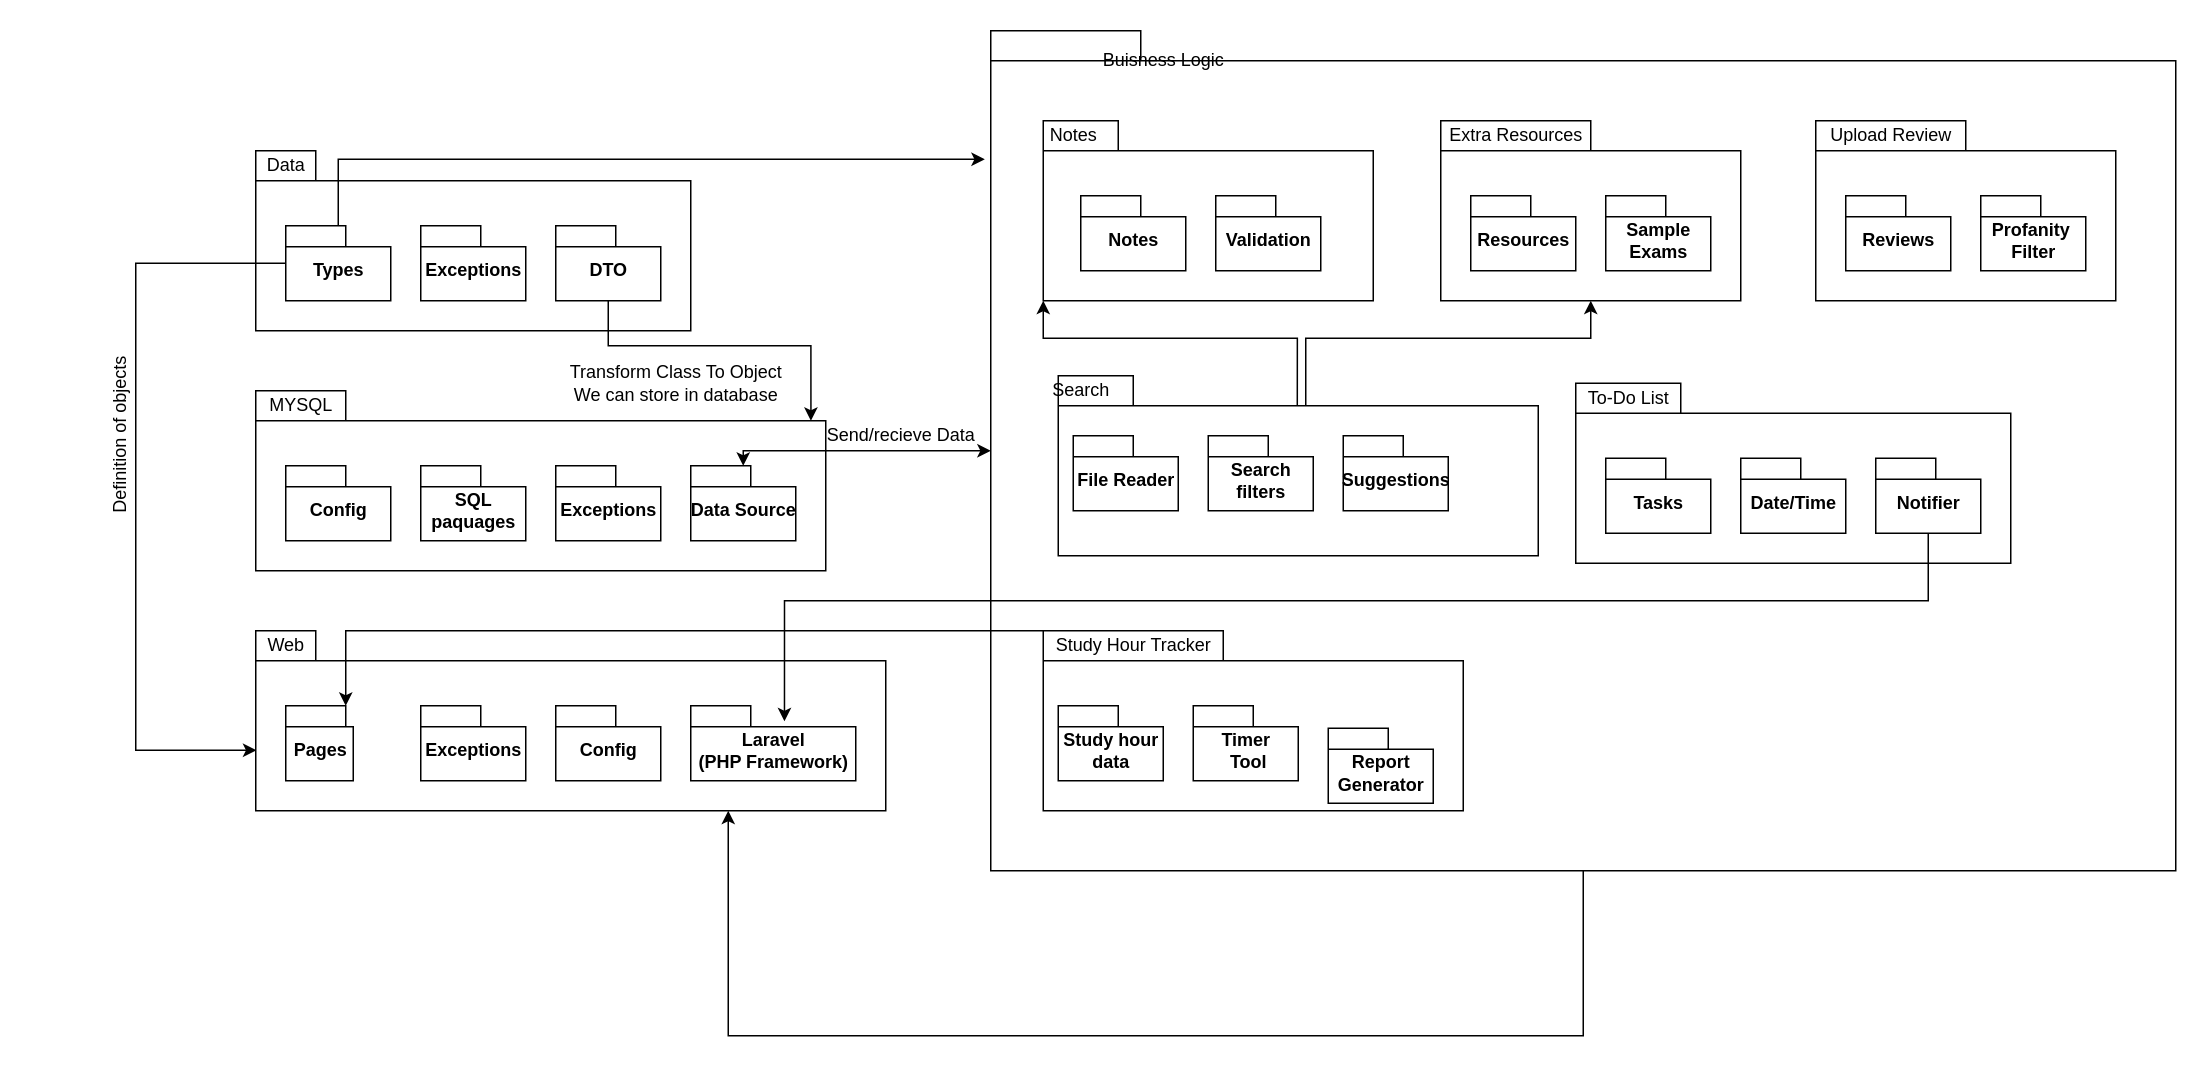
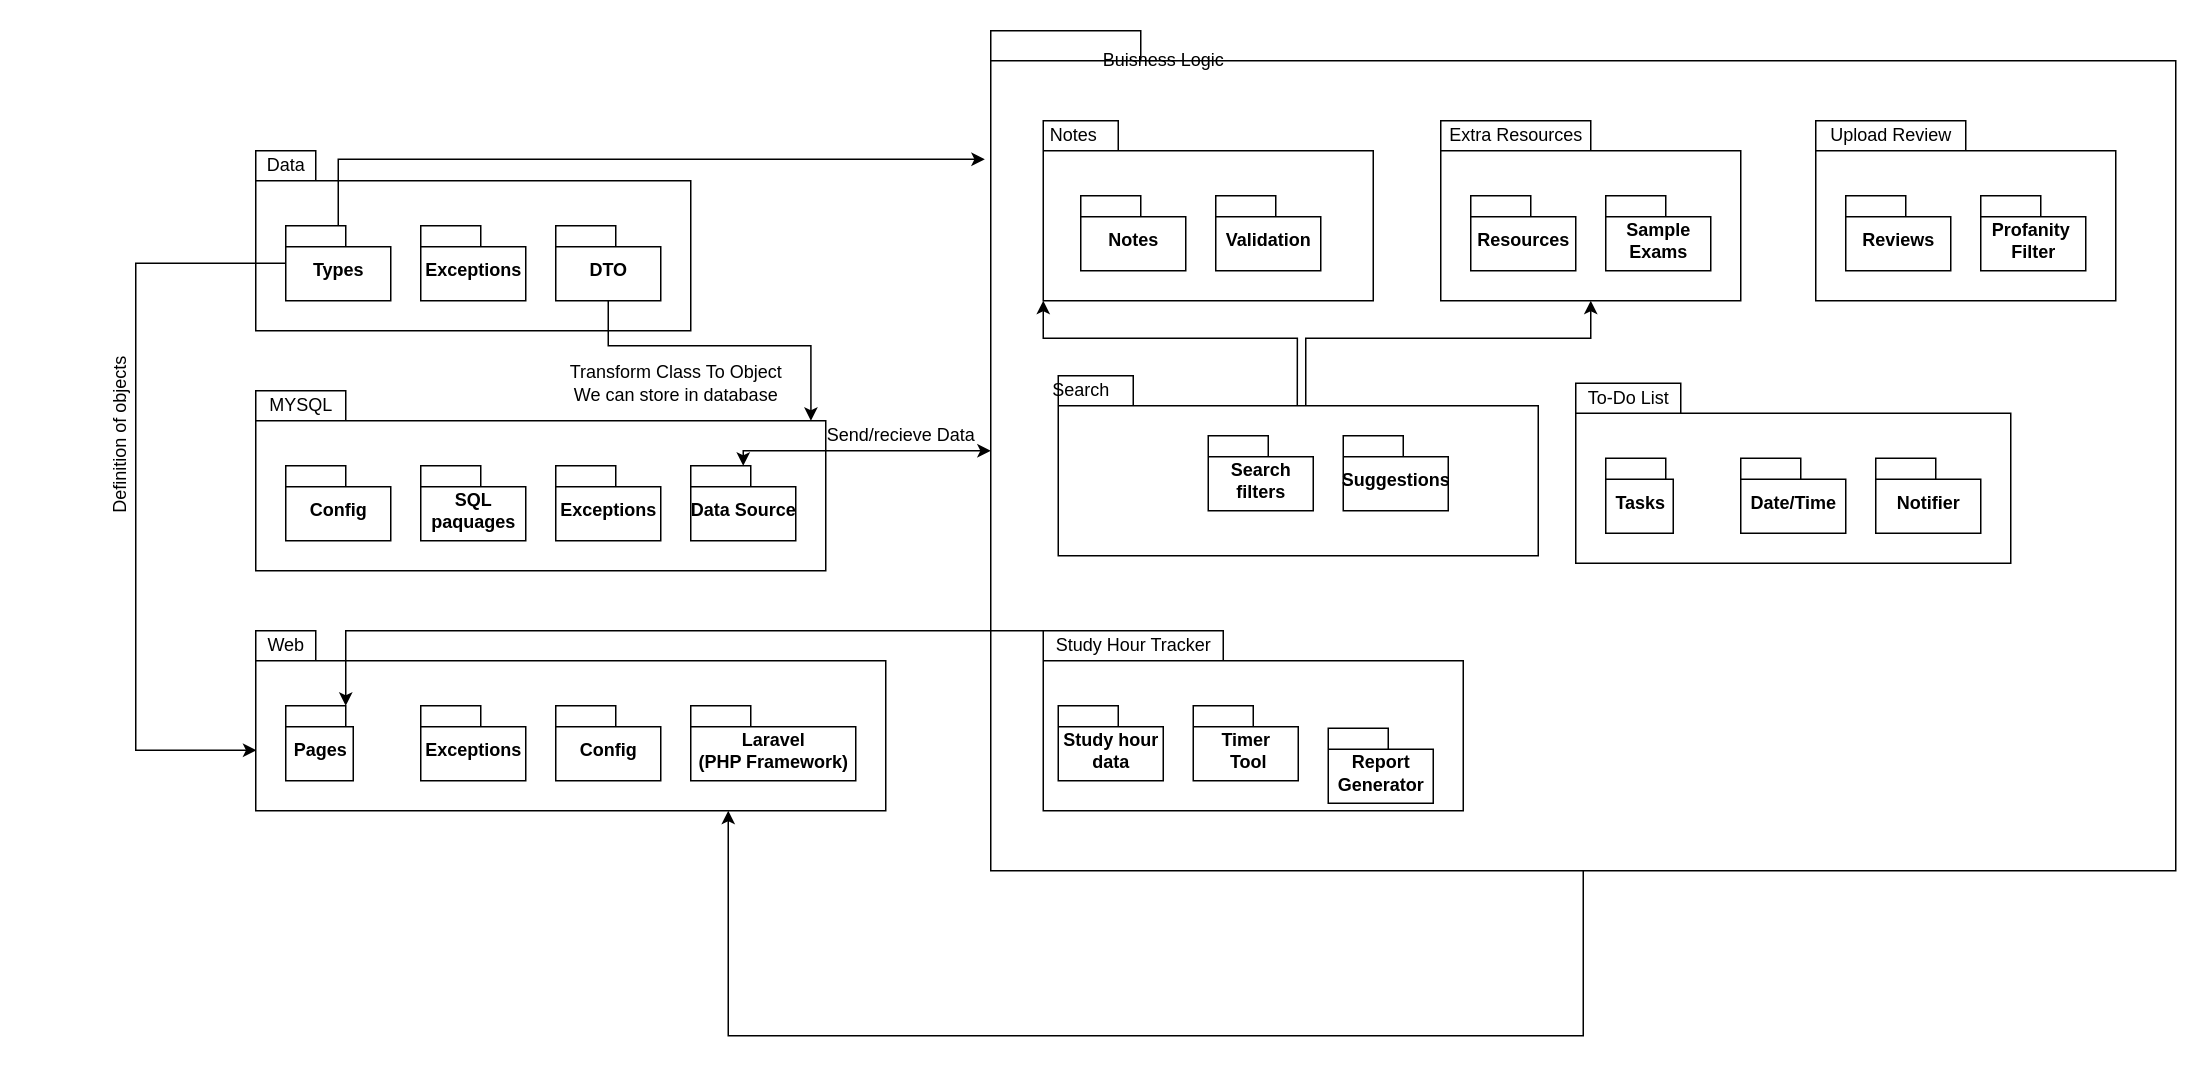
node "File Reader": removed
node "Tasks": size 105x75 -> 68x75
edge "Notifier" -> "Laravel (PHP Framework)": removed
